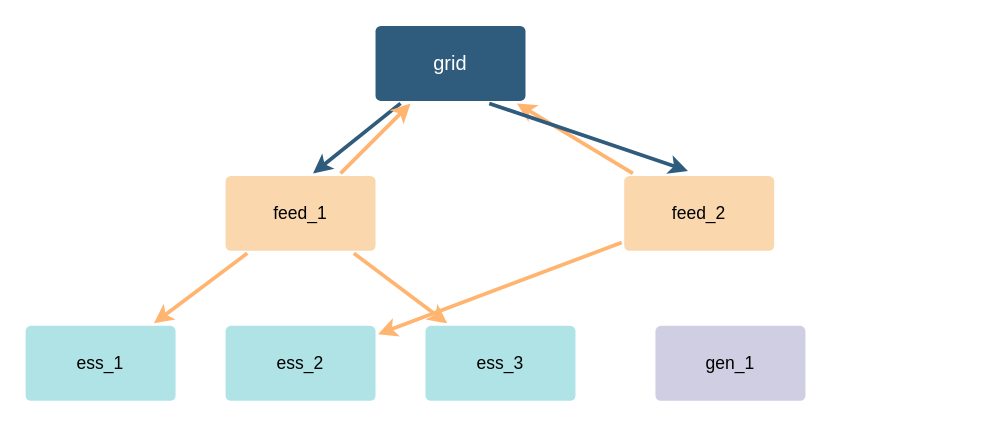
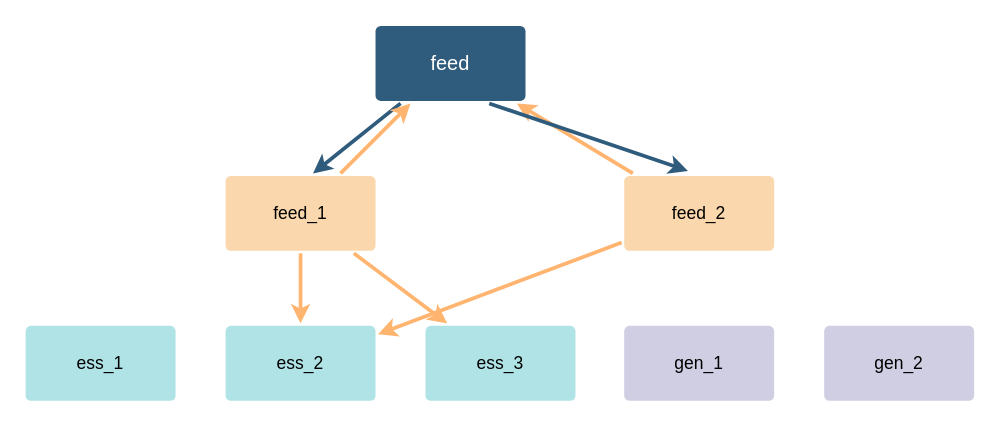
node "grid": label "grid" -> "feed"
edge "feed_1" -> "ess_1": now "feed_1" -> "ess_2"
node "gen_1": moved (731, 363) -> (699, 363)
node "gen_2": added
